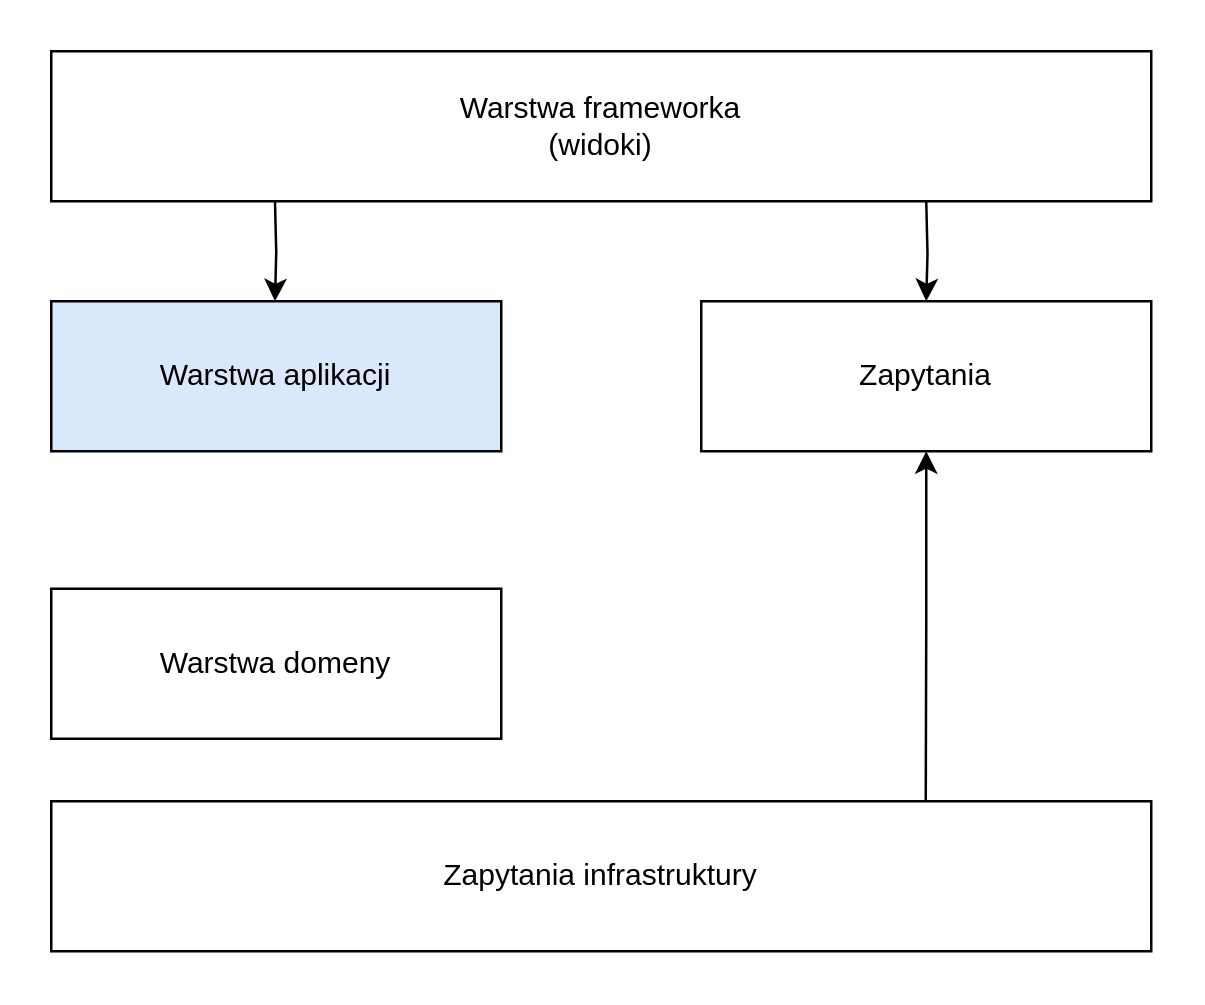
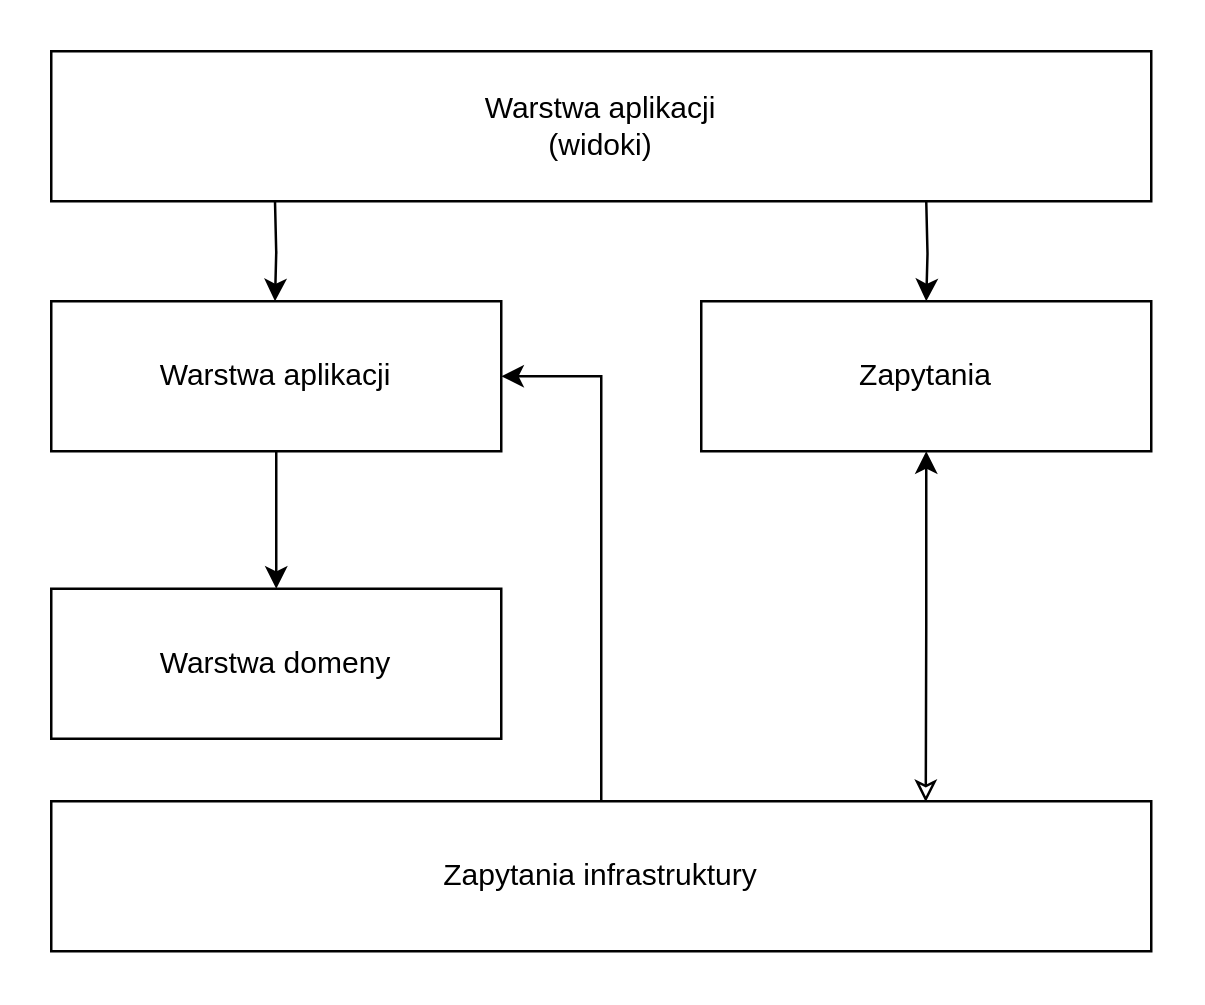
node "Warstwa frameworka (widoki)": label "Warstwa frameworka (widoki)" -> "Warstwa aplikacji (widoki)"
node "Warstwa aplikacji": fillcolor #dae8fc -> #ffffff
edge "Warstwa aplikacji" -> "Warstwa domeny": added
edge "Zapytania infrastruktury" -> "Warstwa aplikacji": added
edge "Zapytania infrastruktury" -> "Zapytania": arrowhead none -> classic
